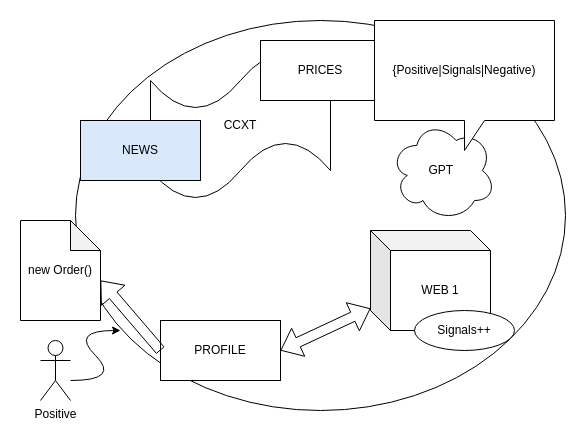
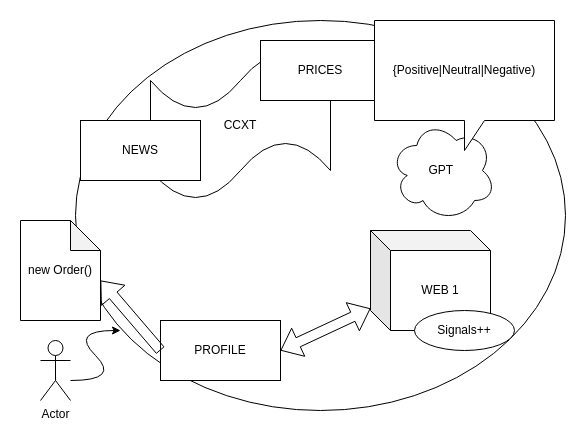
node "{Positive|Signals|Negative)": label "{Positive|Signals|Negative)" -> "{Positive|Neutral|Negative)"
node "NEWS": fillcolor #dae8fc -> #ffffff
node "Positive": label "Positive" -> "Actor"
